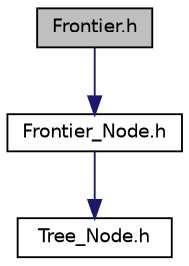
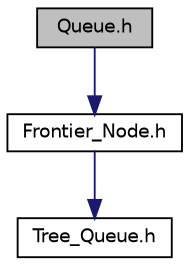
node "Frontier.h": label "Frontier.h" -> "Queue.h"
node "Tree_Node.h": label "Tree_Node.h" -> "Tree_Queue.h"
